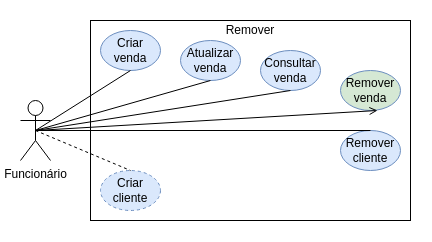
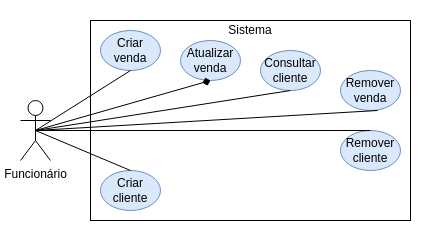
node "Remover": label "Remover" -> "Sistema"
node "Consultar venda": label "Consultar venda" -> "Consultar cliente"
edge "Atualizar venda" -- "Funcionário": arrowhead none -> diamond
node "Remover venda": fillcolor #d5e8d4 -> #dae8fc
edge "Funcionário" -> "Remover venda": arrowhead open -> none
edge "Funcionário" -- "Criar cliente": style dashed -> solid
node "Criar cliente": style dashed -> solid
